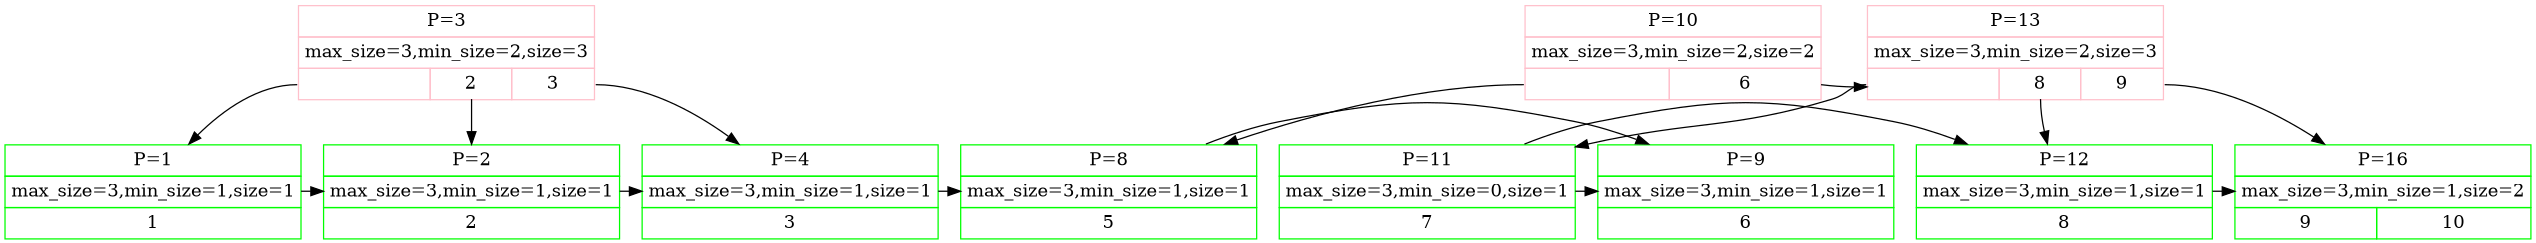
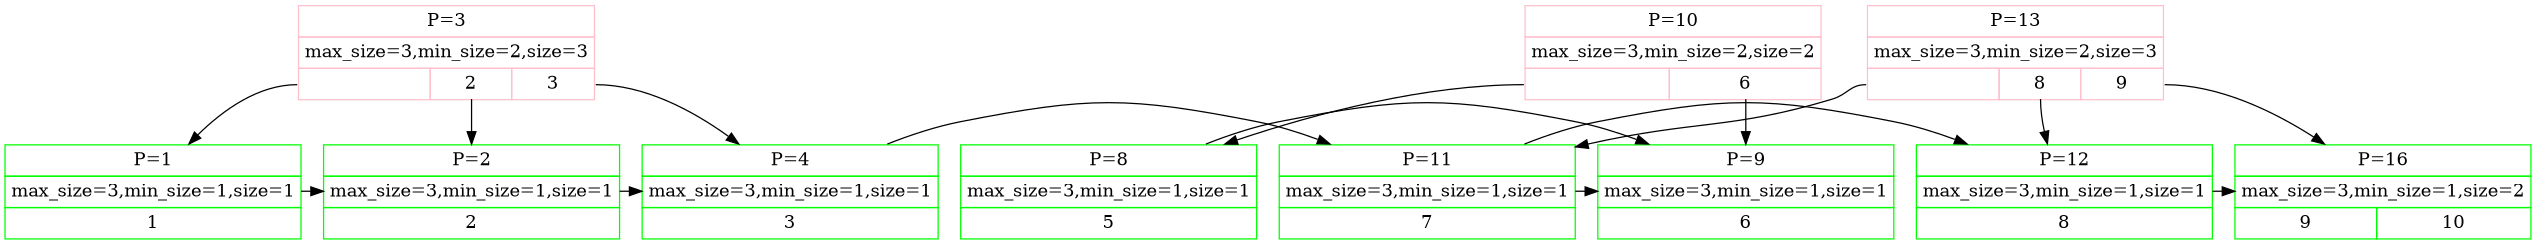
edge "P=10" -> "P=13": now "P=10" -> "P=9"
edge "P=4" -> "P=8": now "P=4" -> "P=11"
node "P=11": text "max_size=3,min_size=0,size=1" -> "max_size=3,min_size=1,size=1"
